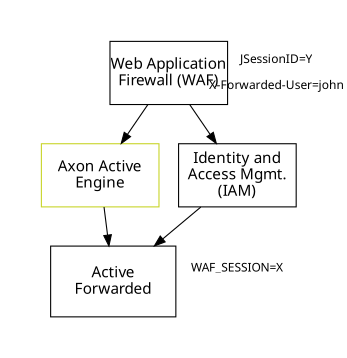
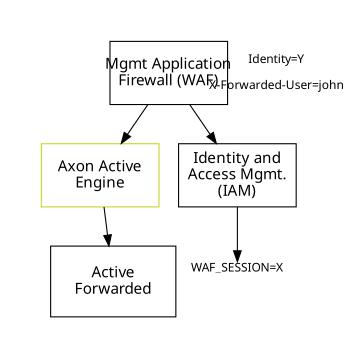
node "Web Application Firewall (WAF)": label "Web Application Firewall (WAF)" -> "Mgmt Application Firewall (WAF)"
node "JSessionID=Y X-Forwarded-User=john": label "JSessionID=Y X-Forwarded-User=john" -> "Identity=Y X-Forwarded-User=john"
edge "Identity and Access Mgmt. (IAM)" -> "Active Forwarded": now "Identity and Access Mgmt. (IAM)" -> "WAF_SESSION=X"
